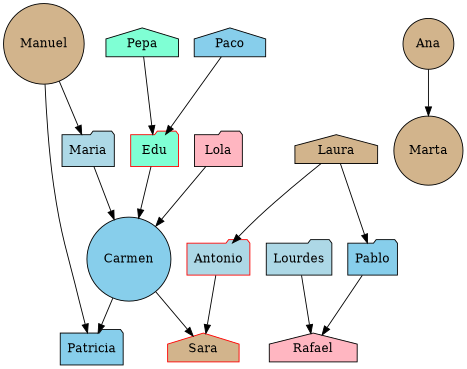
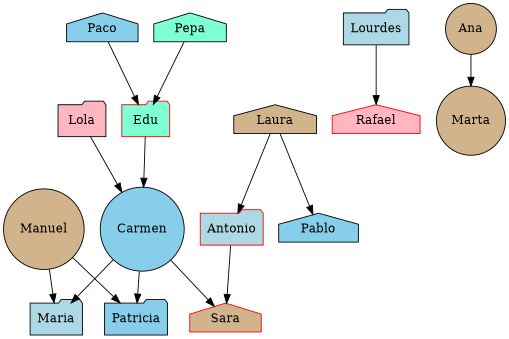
edge "Maria" -> "Carmen": reversed
node "Pablo": shape folder -> house
edge "Pablo" -> "Rafael": removed
node "Rafael": color black -> red
